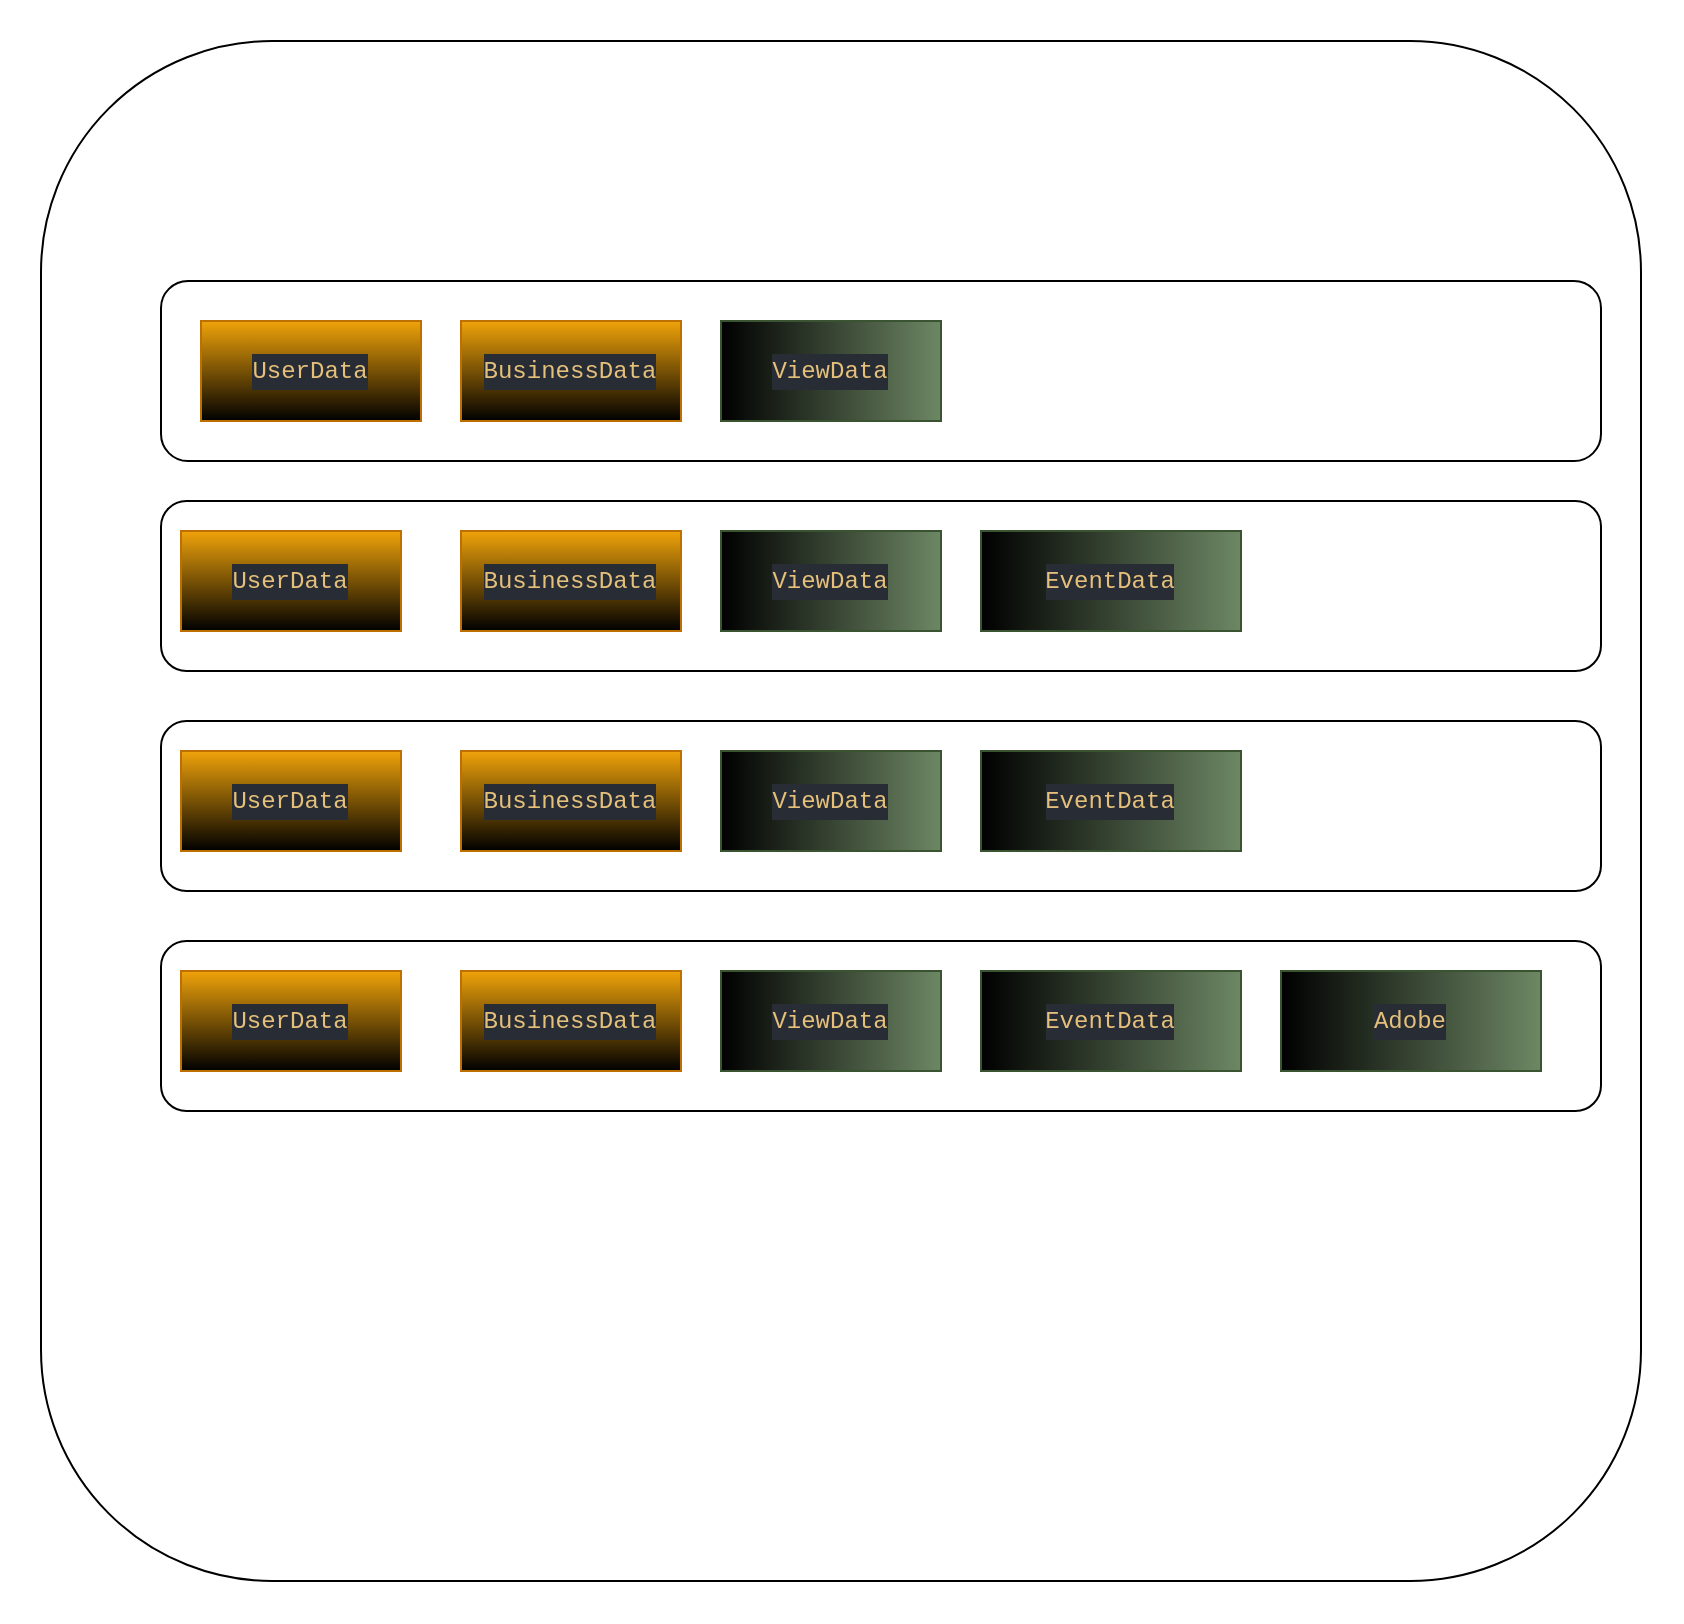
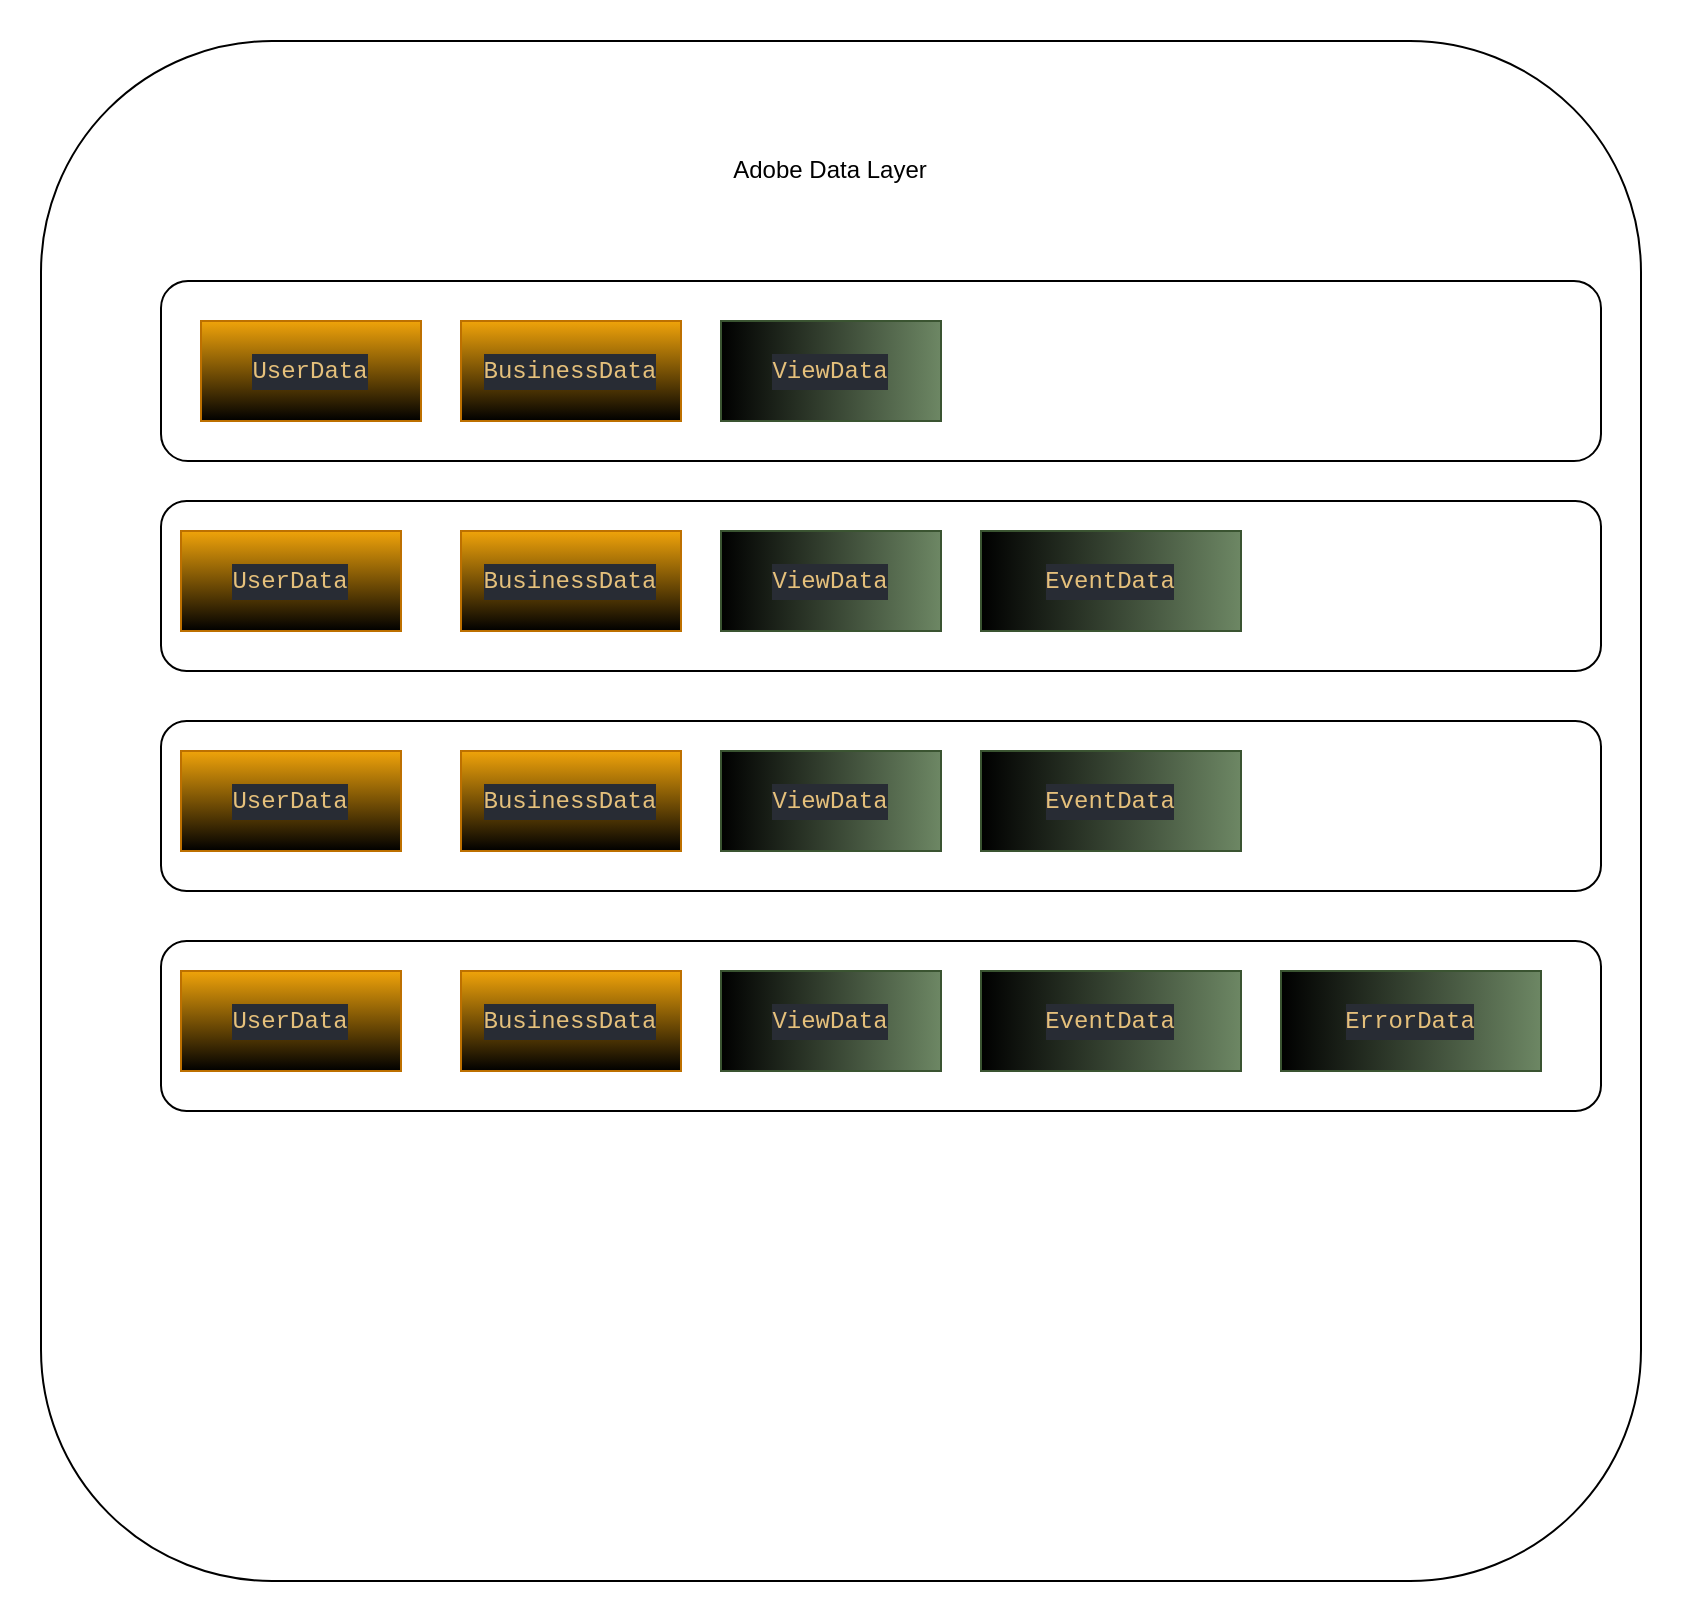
node "Adobe Data Layer": added
node "Adobe": label "Adobe" -> "ErrorData"
